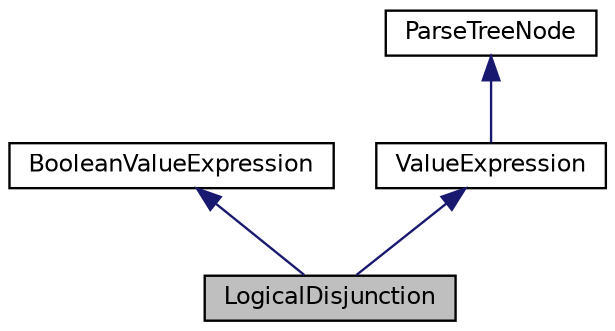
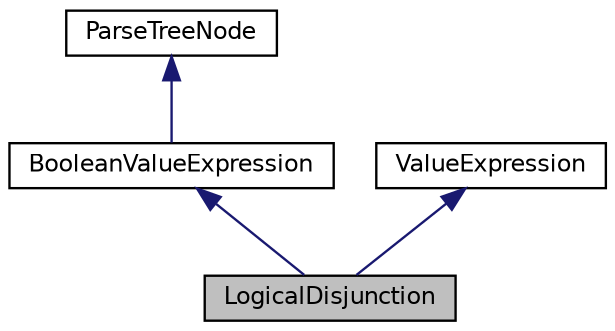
edge "ValueExpression" -> "ParseTreeNode": now "BooleanValueExpression" -> "ParseTreeNode"
